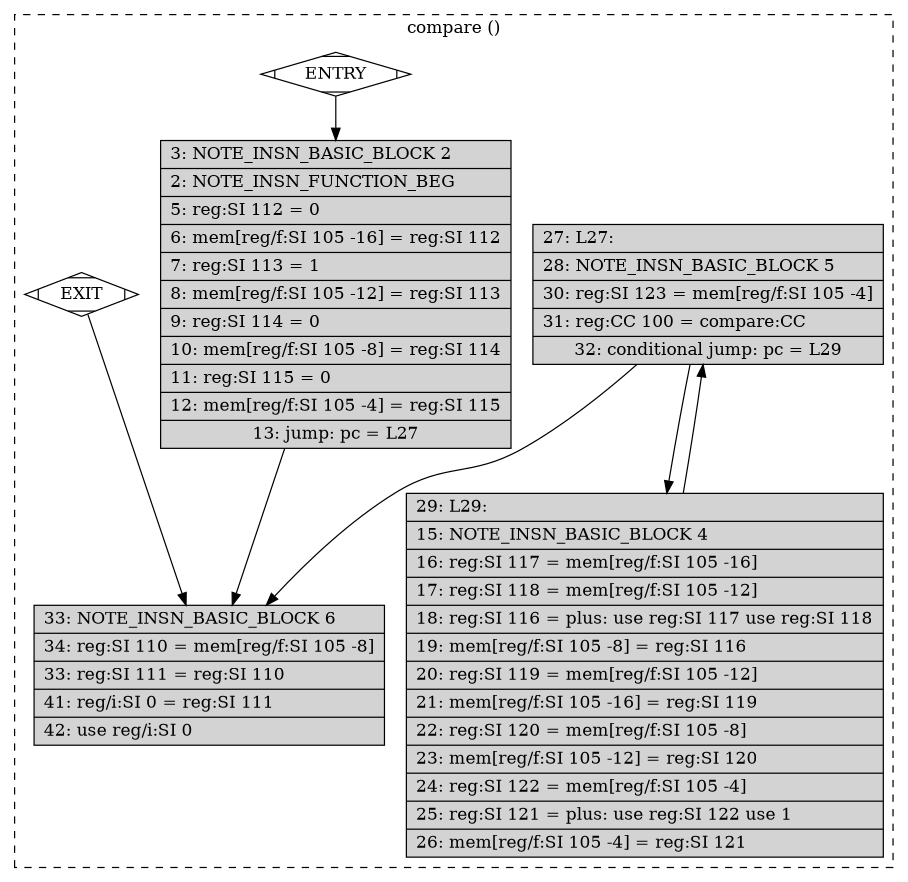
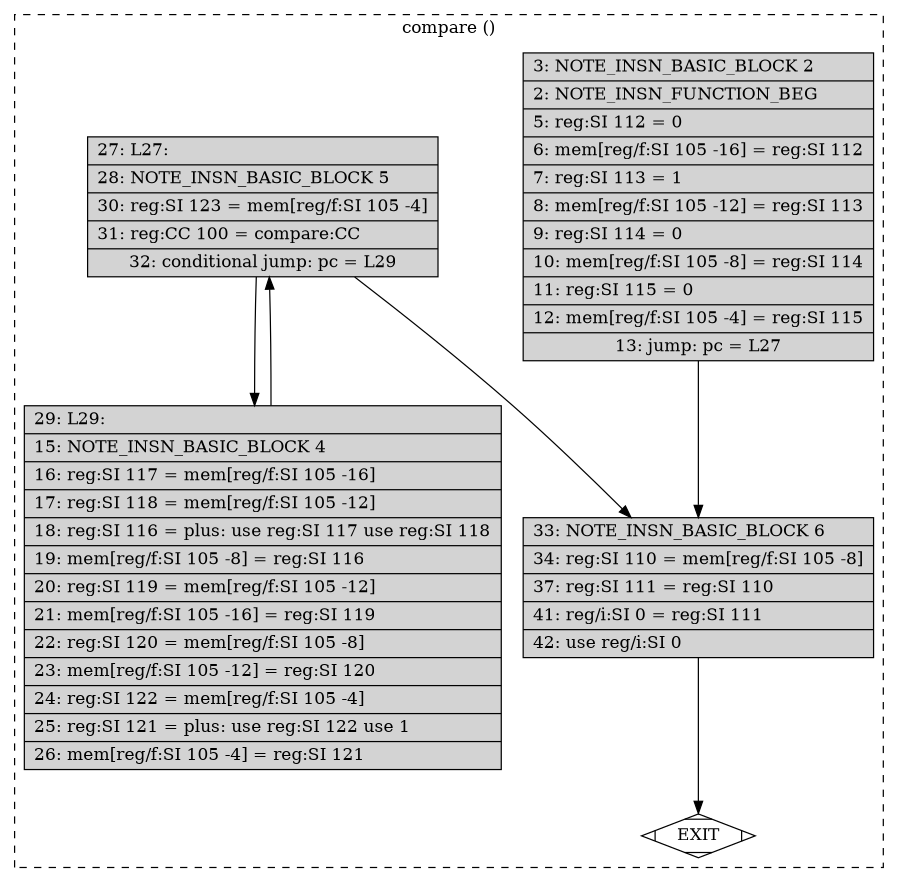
node "ENTRY": removed
edge "EXIT" -> "33: NOTE_INSN_BASIC_BLOCK 6": reversed
node "33: NOTE_INSN_BASIC_BLOCK 6": text "33: reg:SI 111 = reg:SI 110" -> "37: reg:SI 111 = reg:SI 110"
